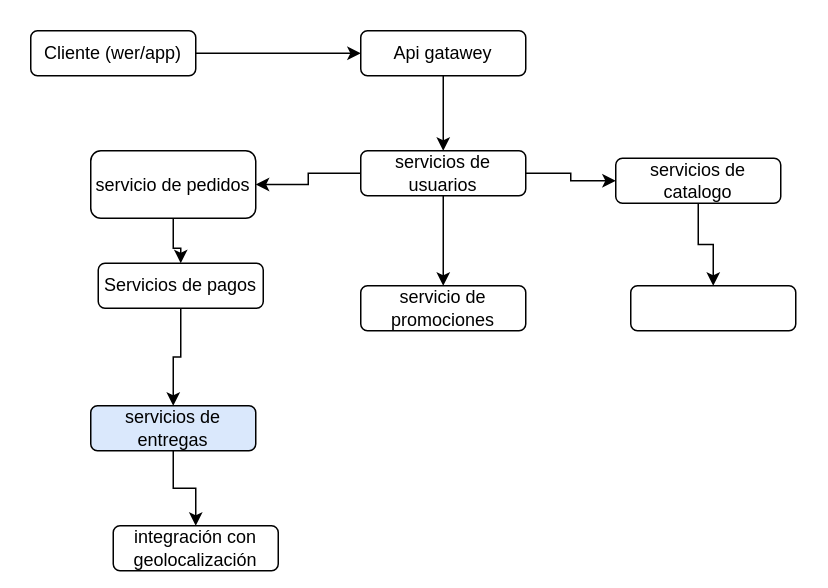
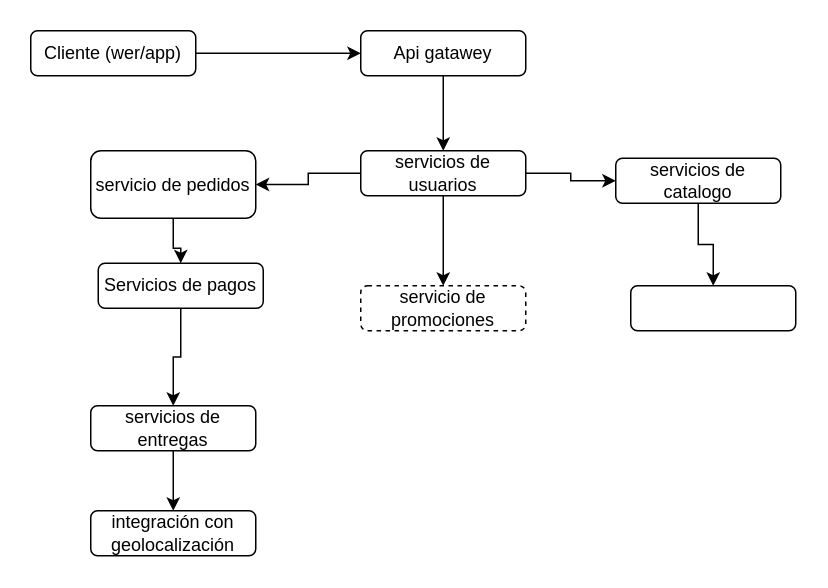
node "servicio de promociones": style solid -> dashed
node "servicios de entregas": fillcolor #dae8fc -> #ffffff
node "integración con geolocalización": moved (196, 548) -> (173, 533)
